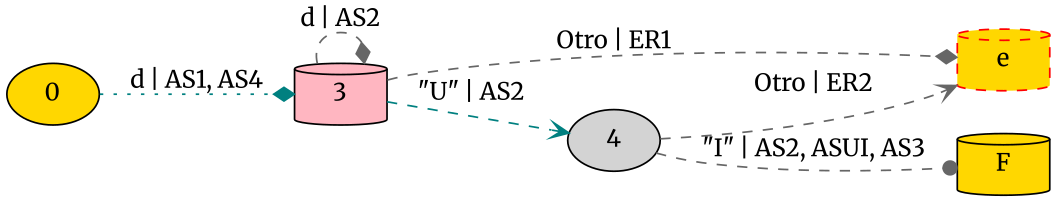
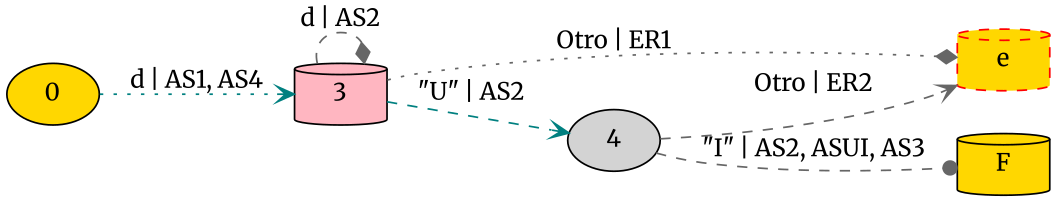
edge "3" -> "e": style dashed -> dotted
edge "0" -> "3": arrowhead diamond -> vee
